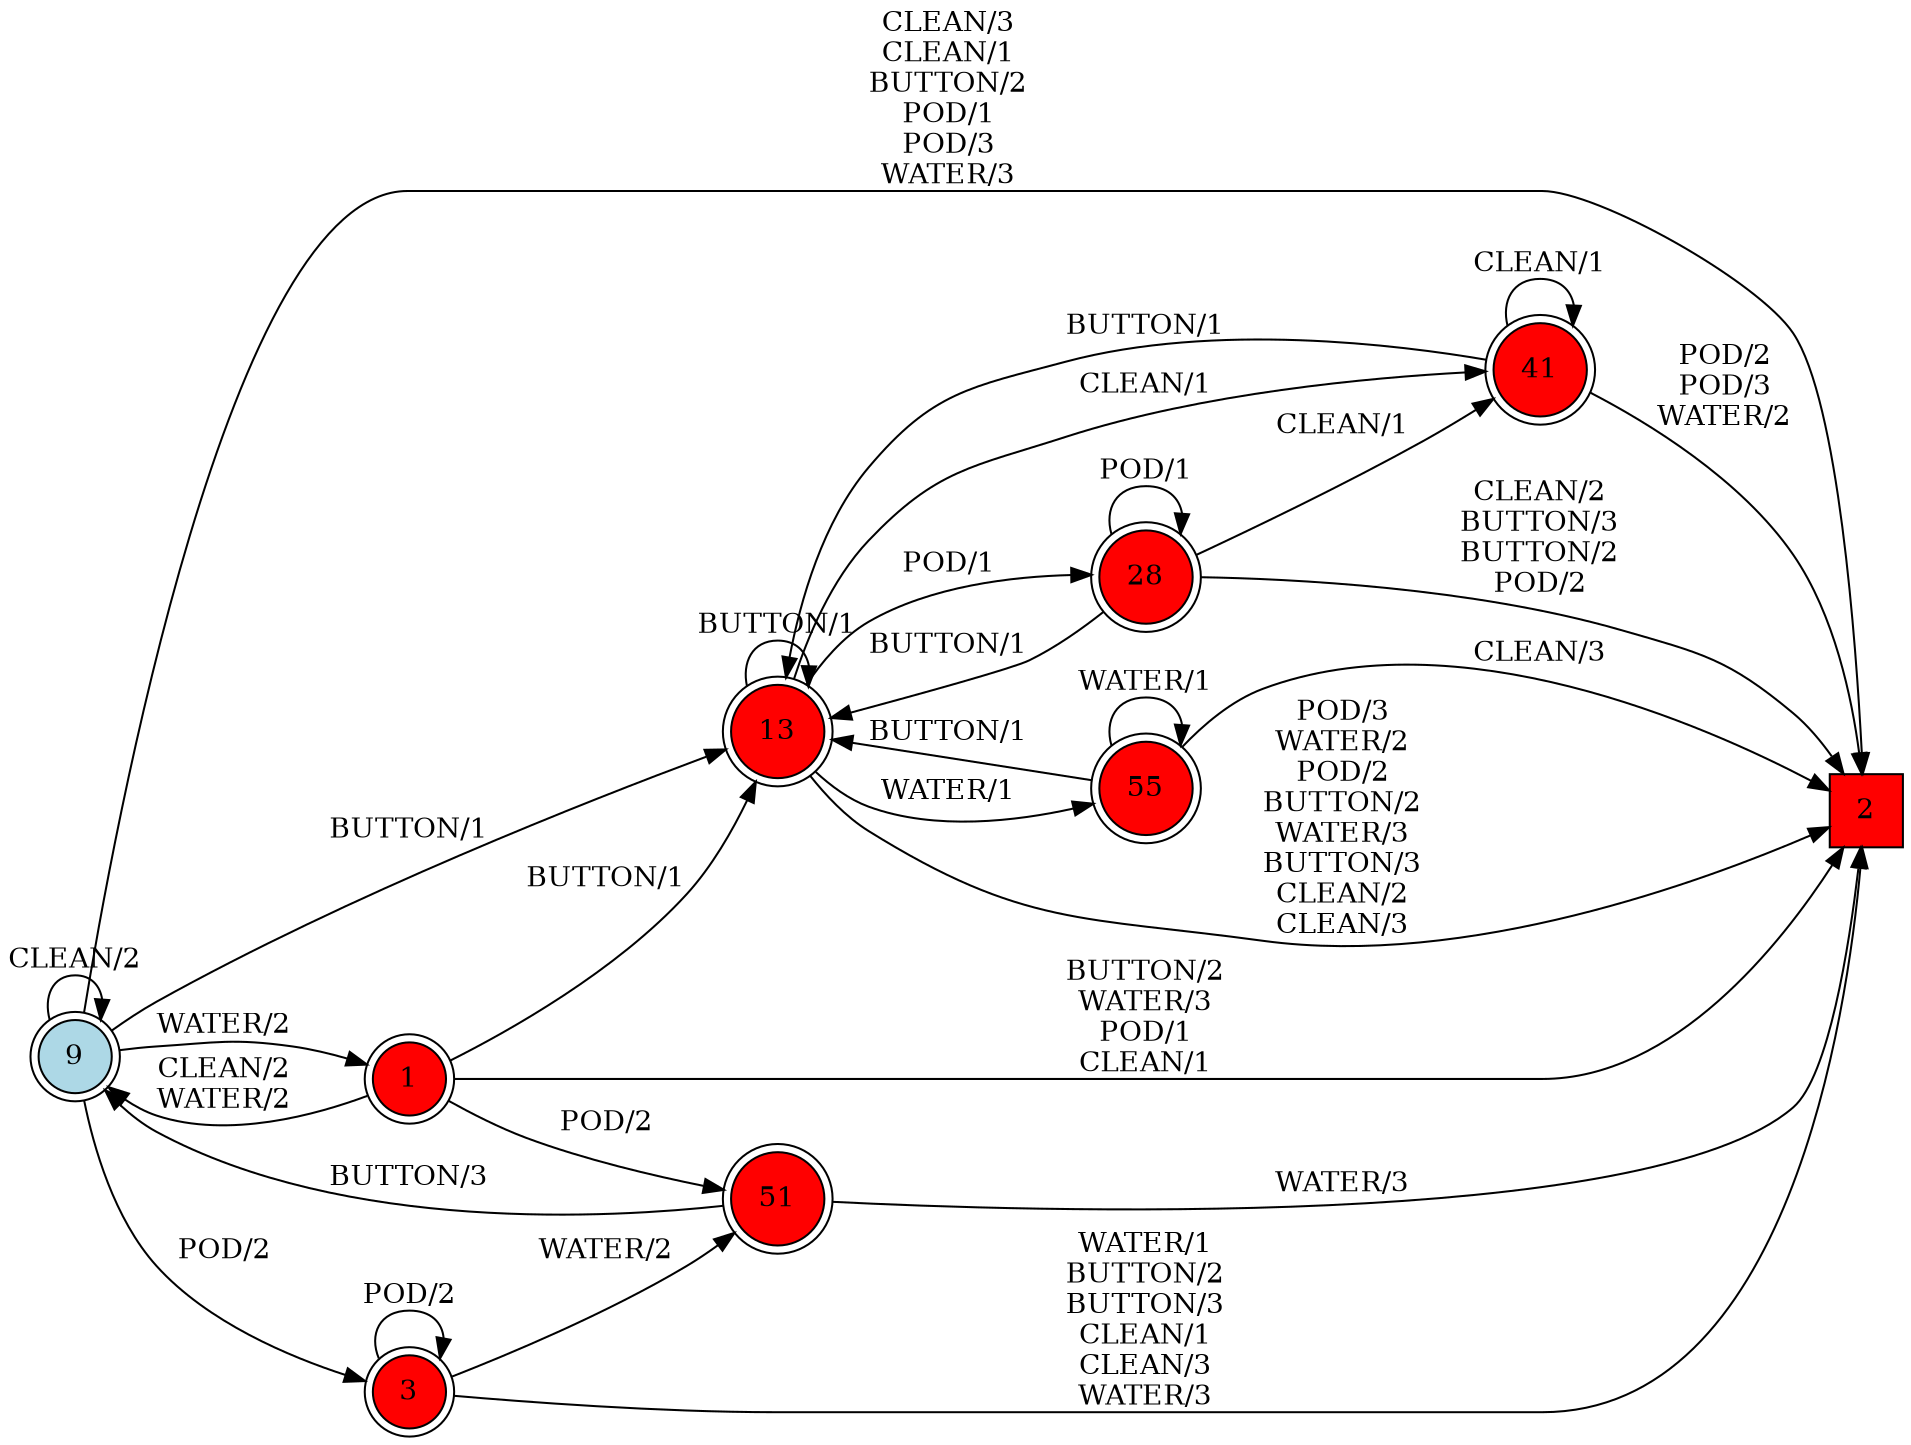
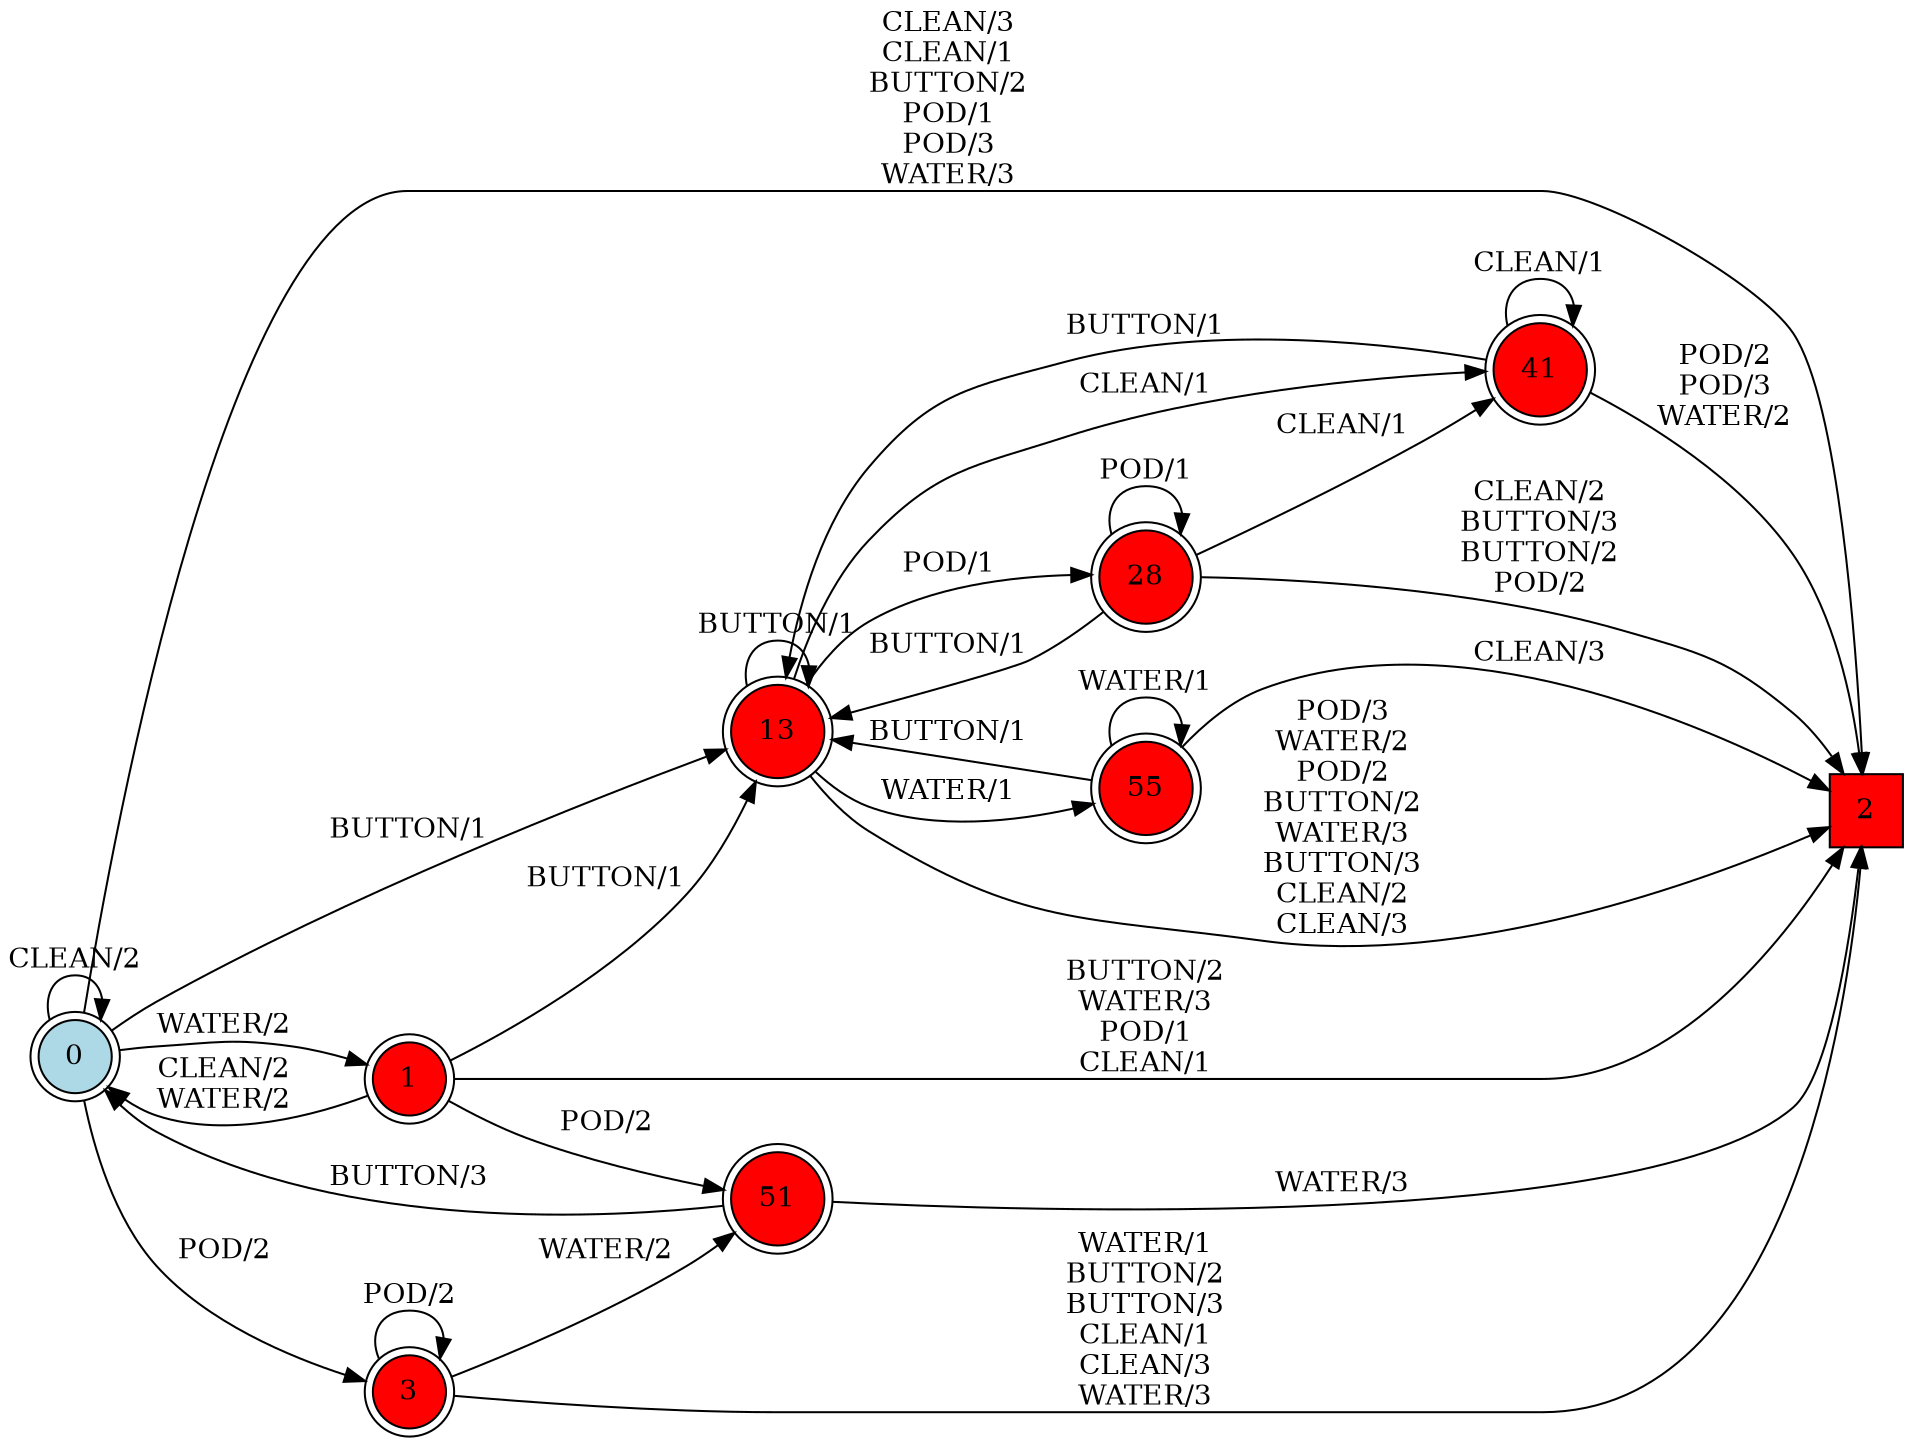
node "9": label "9" -> "0"
